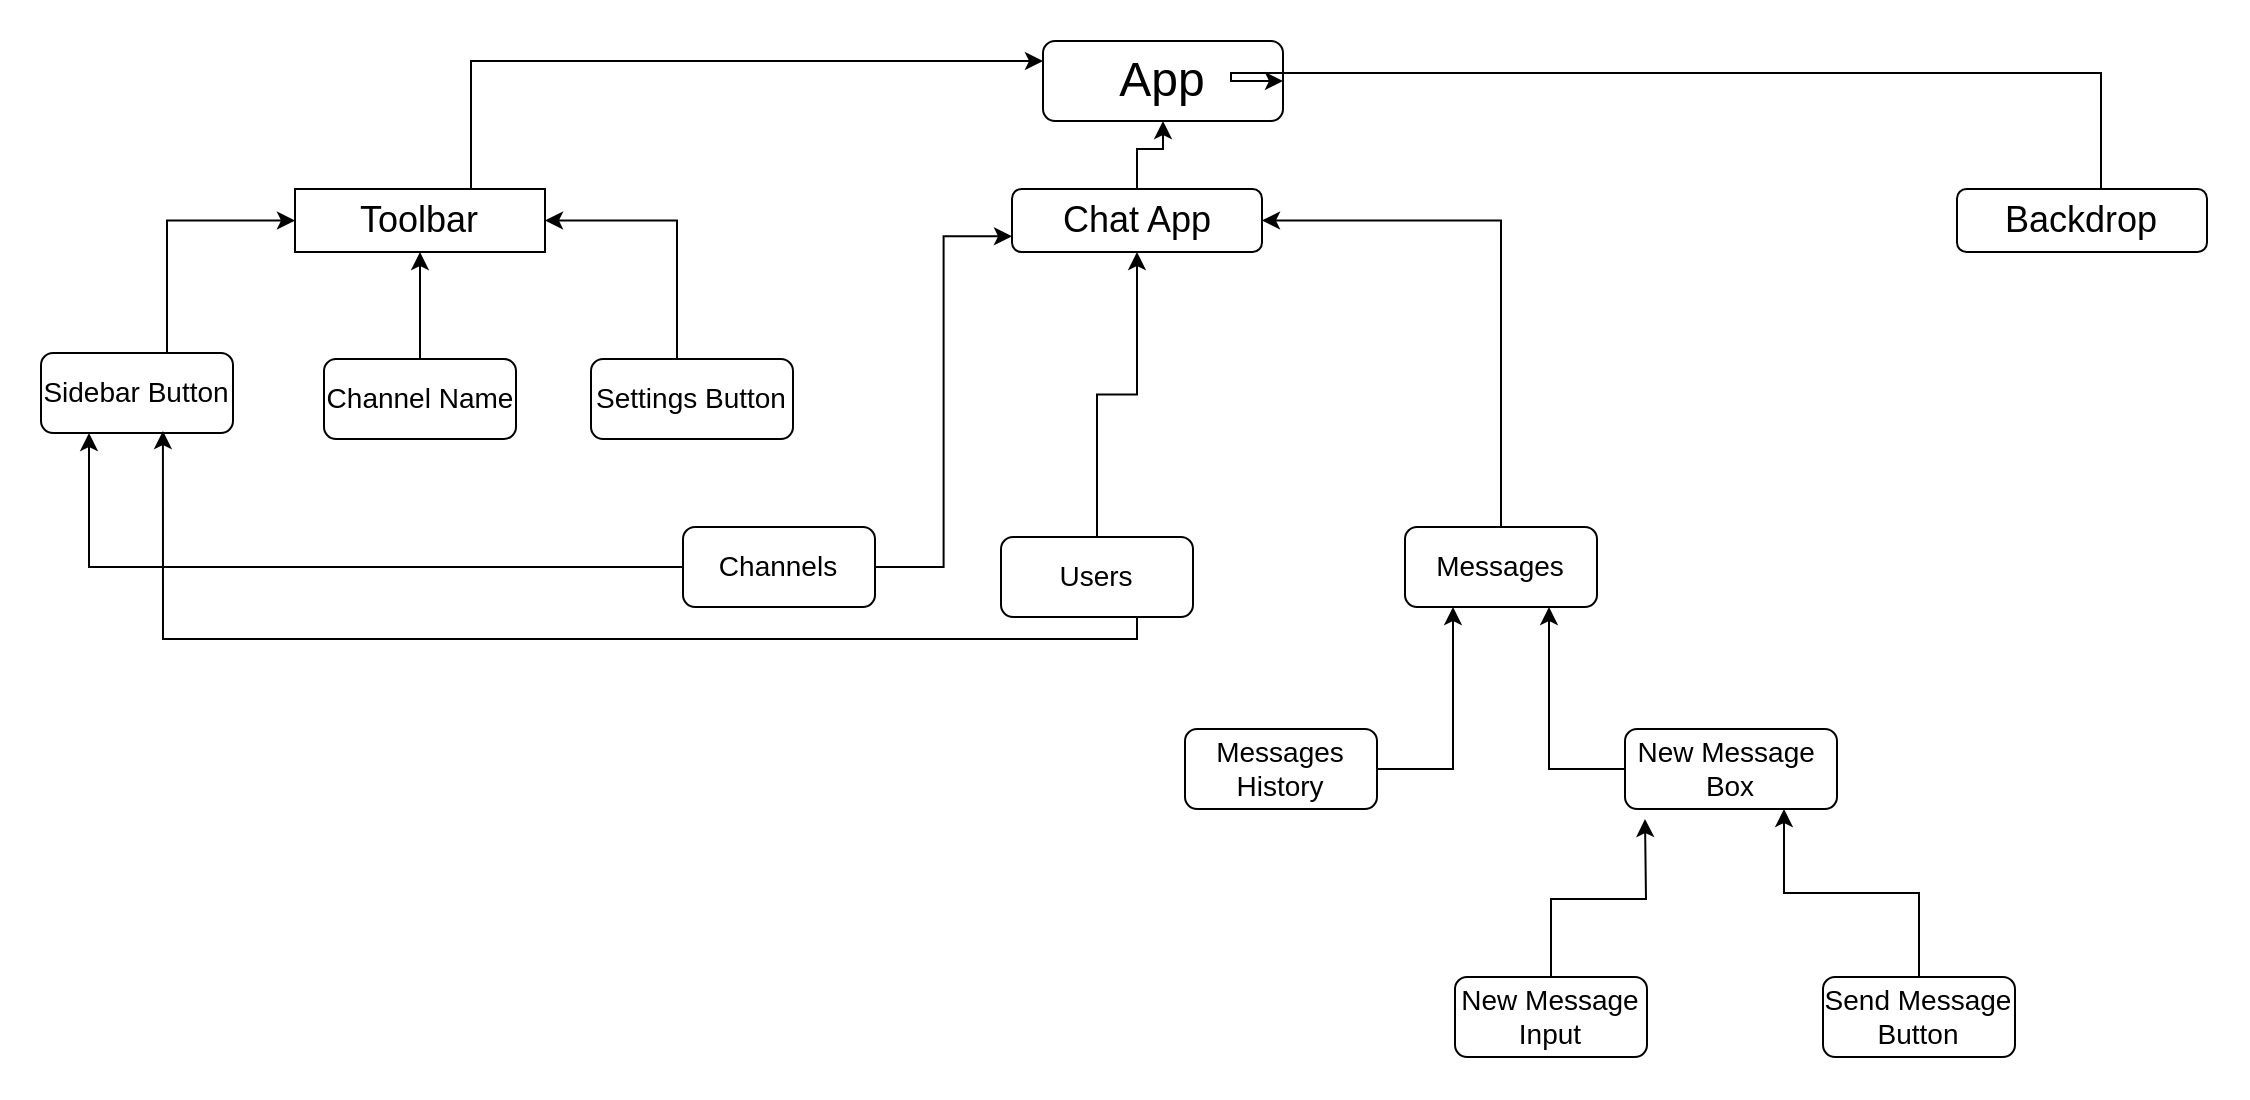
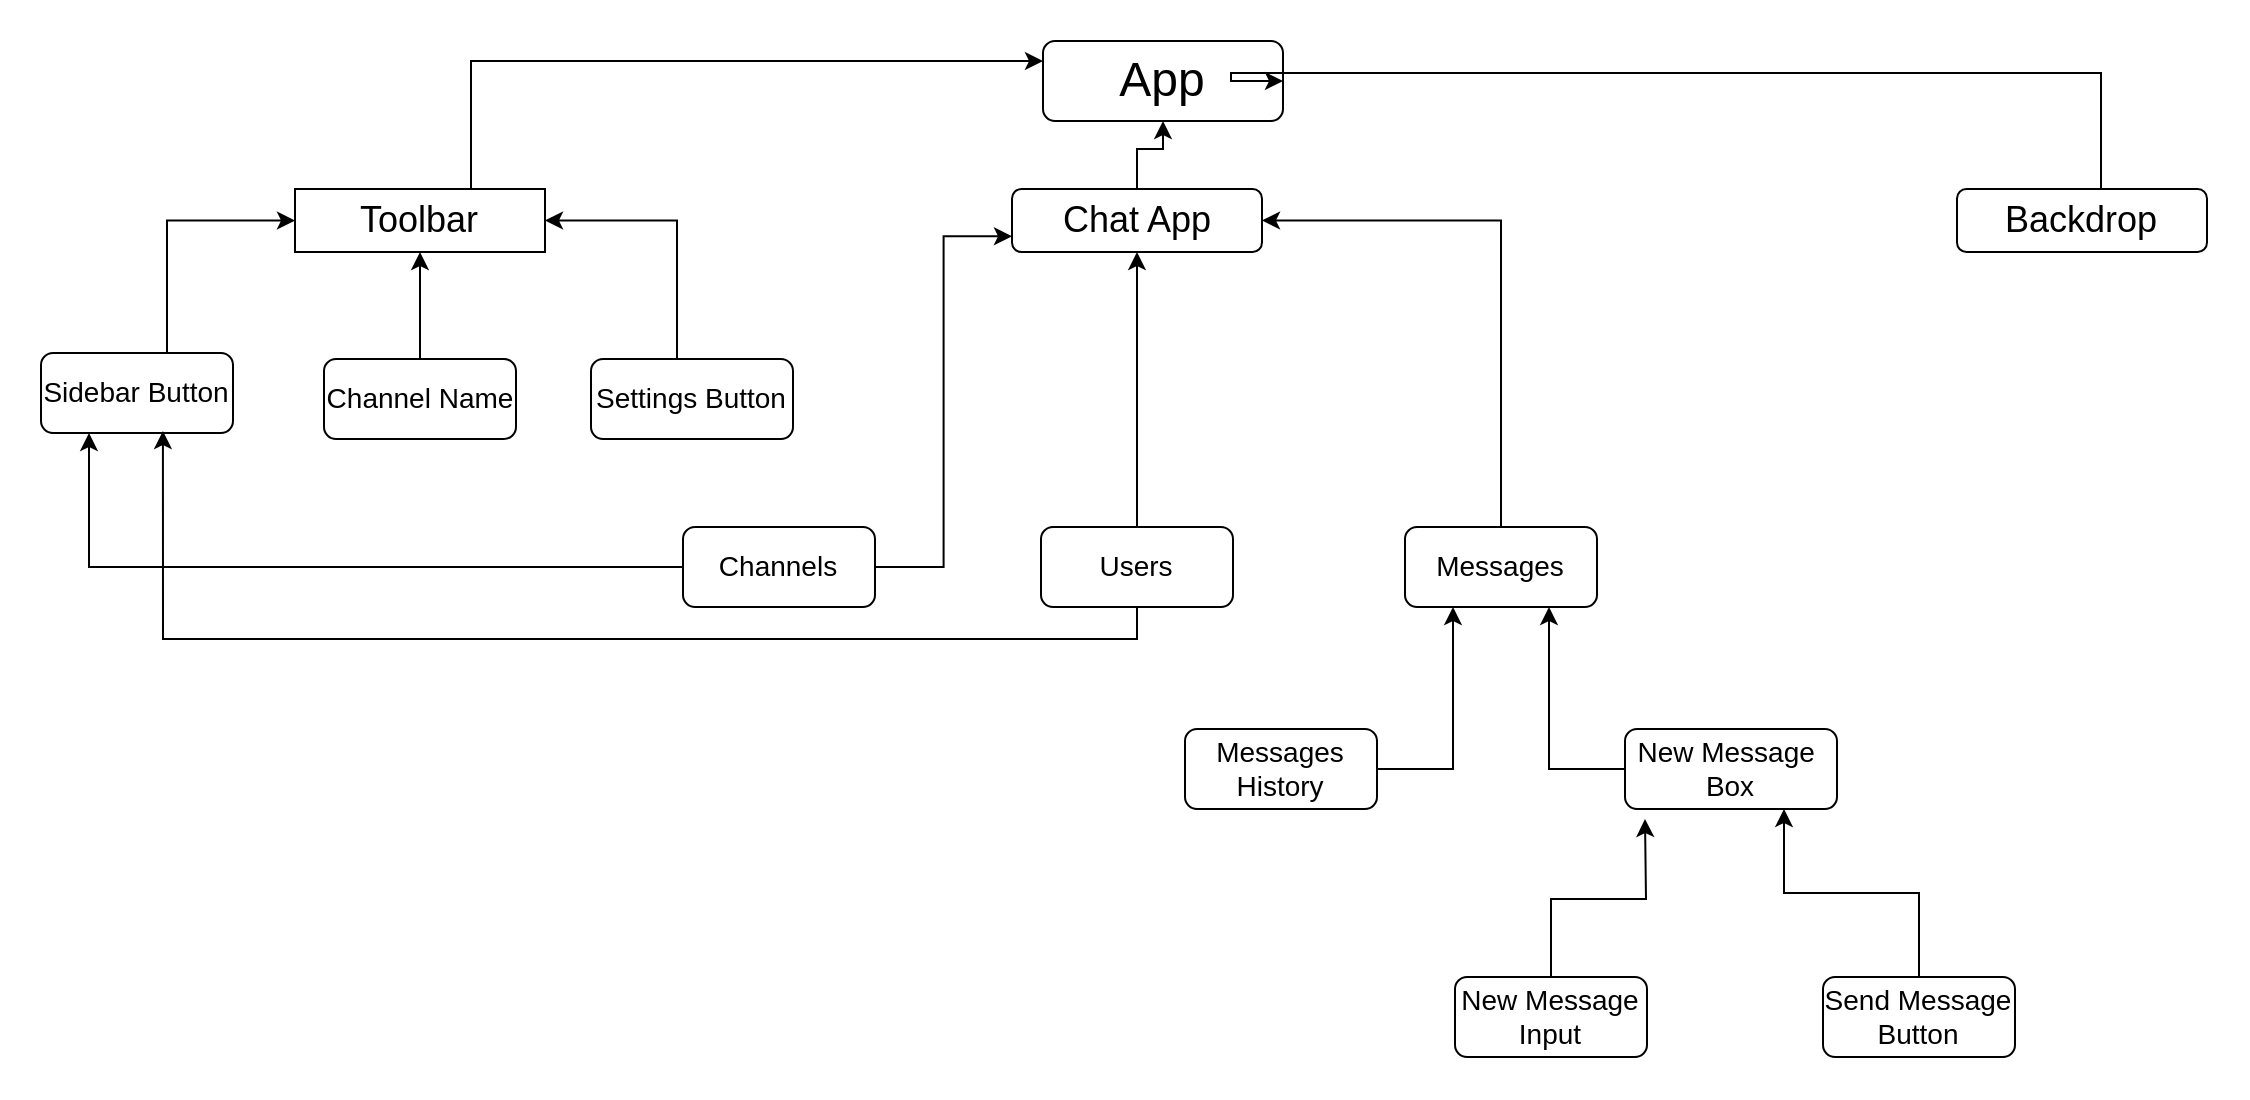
node "Users": moved (1097, 577) -> (1137, 567)
